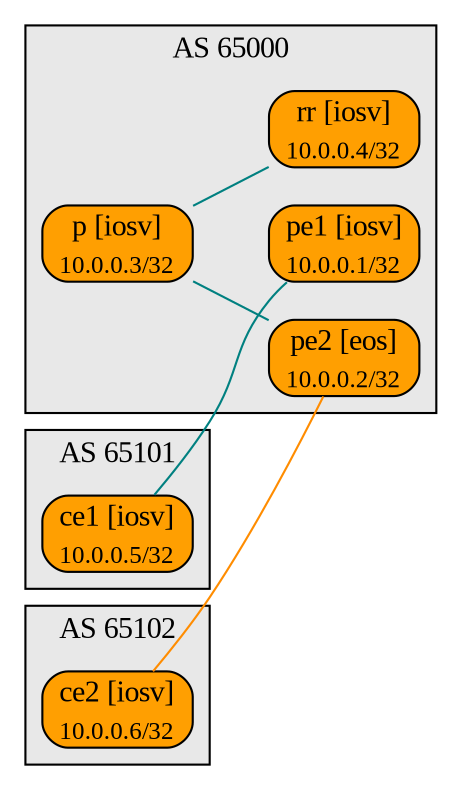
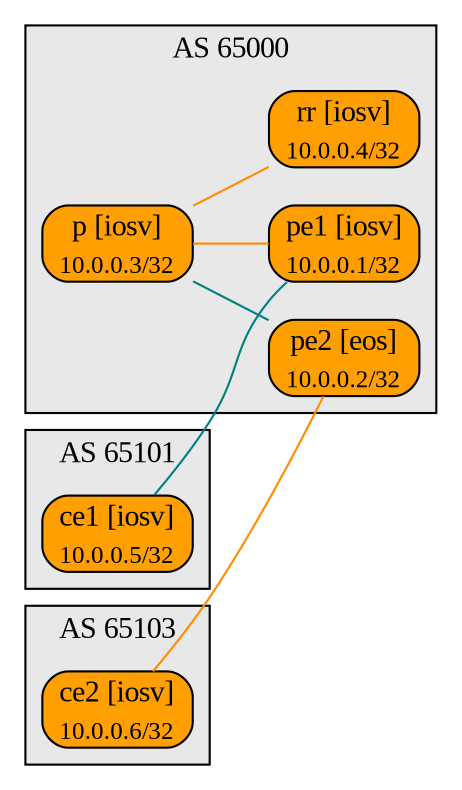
edge "rr [iosv]" -- "p [iosv]": color teal -> darkorange
edge "p [iosv]" -- "pe1 [iosv]": added
cluster "AS 65102": label "AS 65102" -> "AS 65103"
